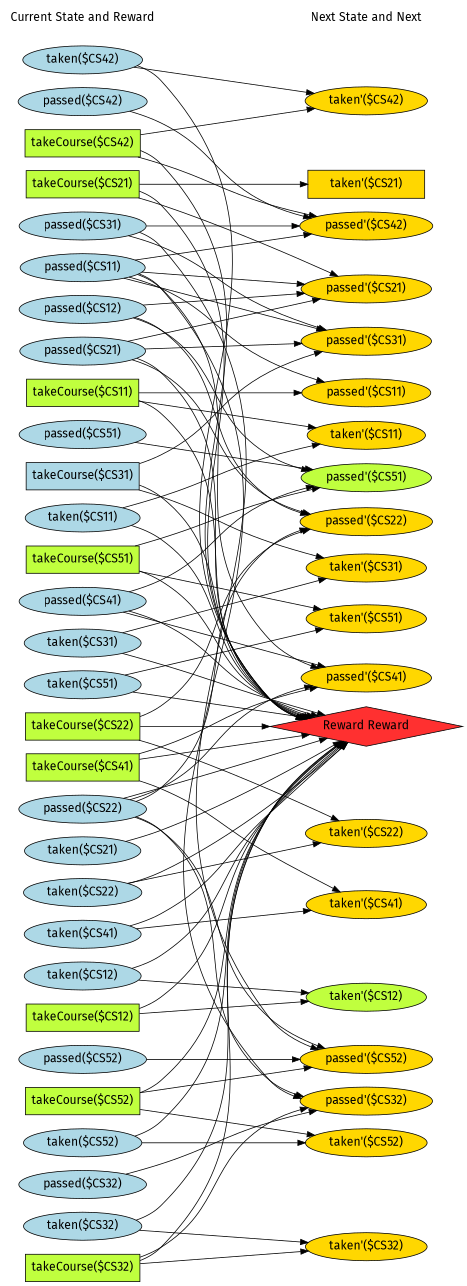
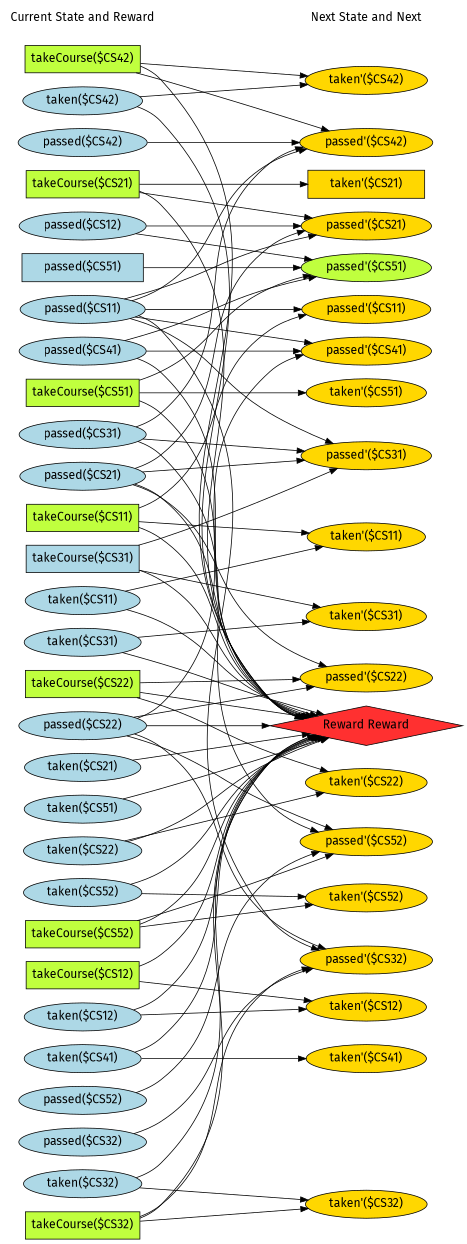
edge "passed($CS12)" -> "passed'($CS22)": removed
node "passed($CS51)": shape ellipse -> box
edge "taken($CS51)" -> "taken'($CS51)": removed
node "takeCourse($CS41)": removed
node "taken'($CS12)": fillcolor olivedrab1 -> gold1
